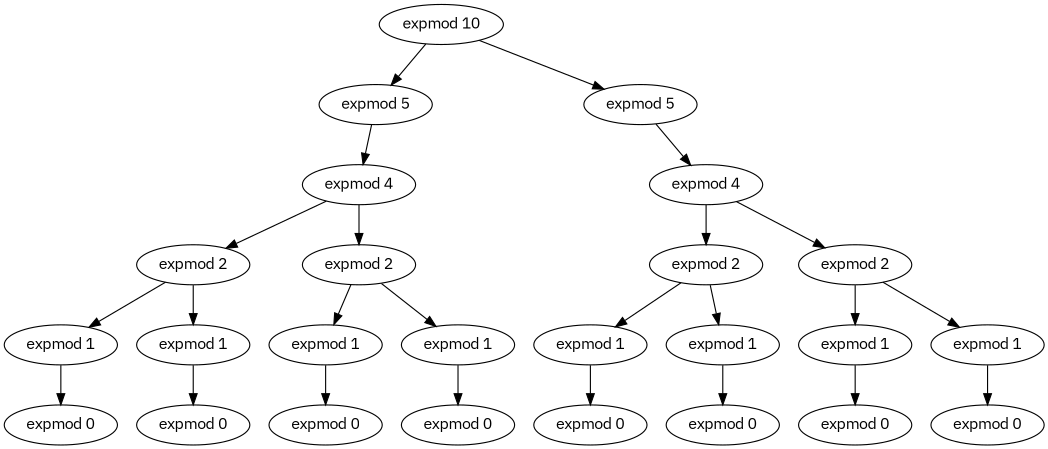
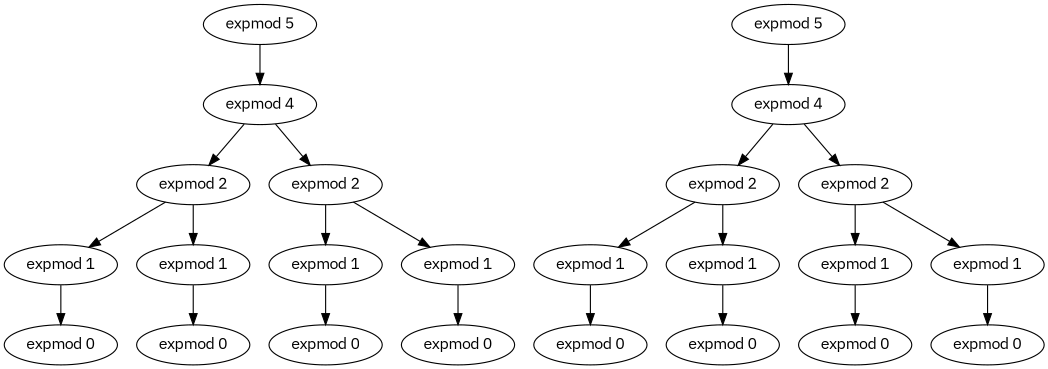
node "expmod 10": removed
